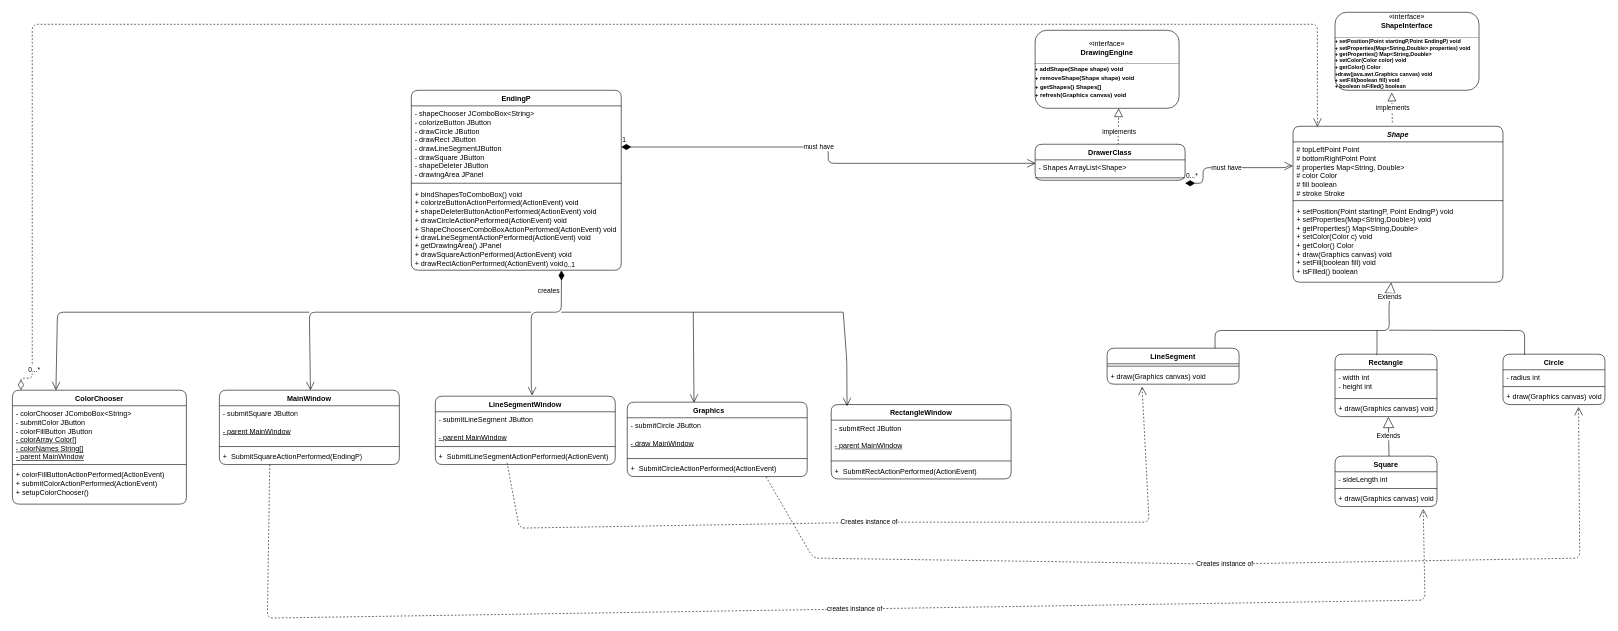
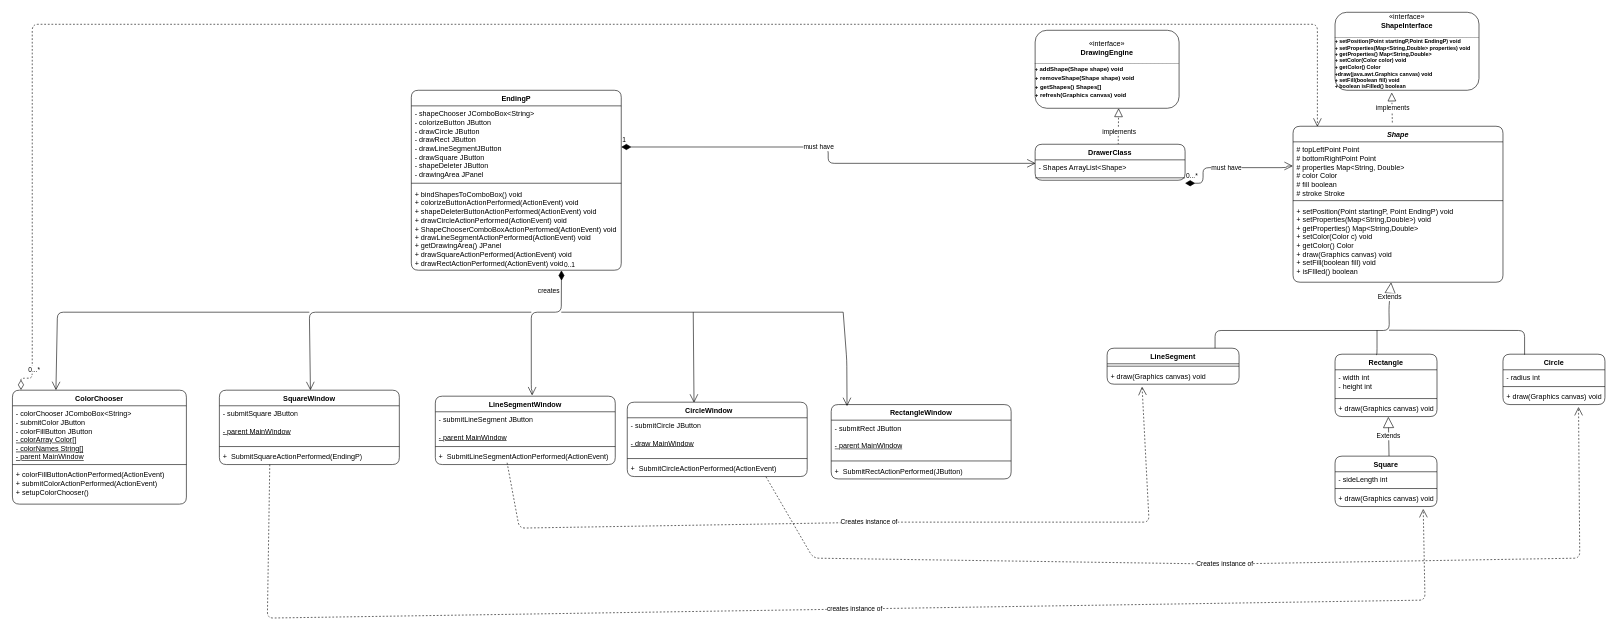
node "MainWindow": label "MainWindow" -> "SquareWindow"
node "Graphics": label "Graphics" -> "CircleWindow"
node "+ SubmitRectActionPerformed(ActionEvent)": label "+ SubmitRectActionPerformed(ActionEvent)" -> "+ SubmitRectActionPerformed(JButton)"
